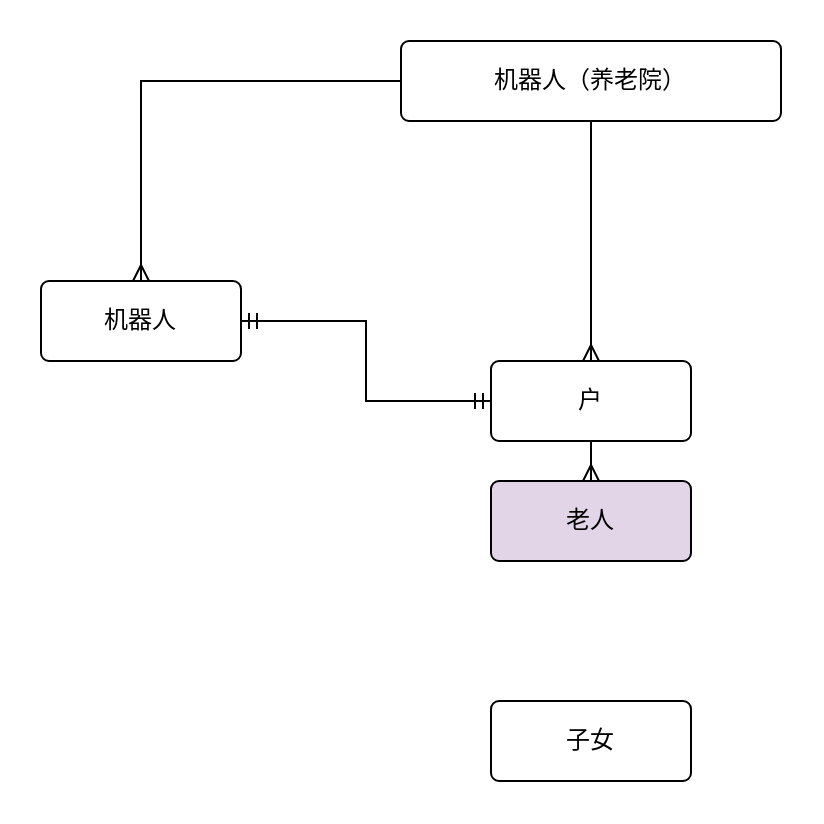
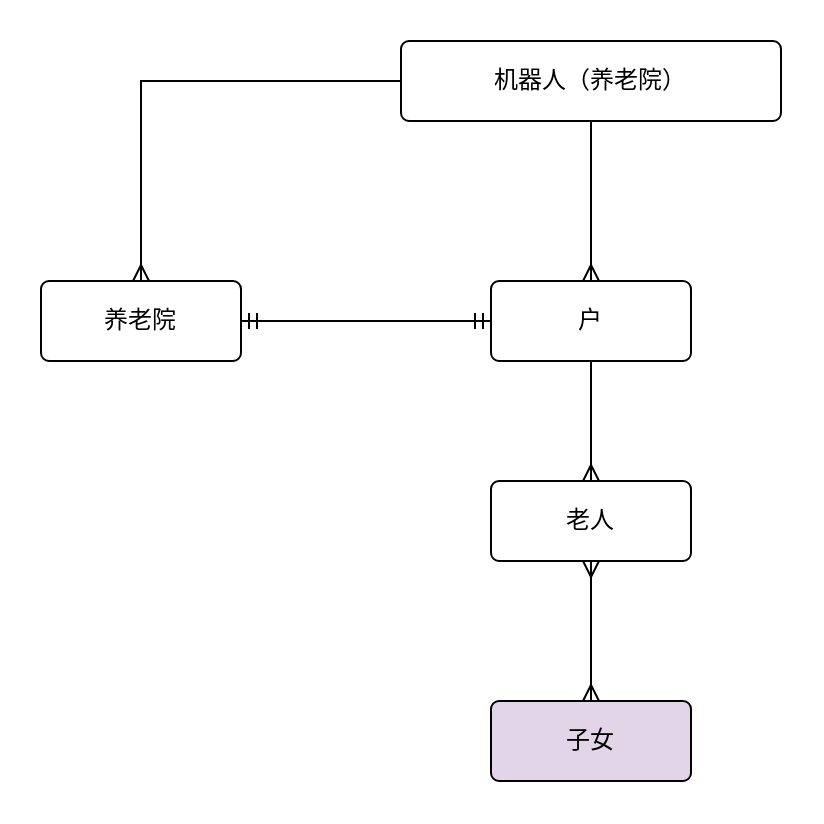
node "机器人": label "机器人" -> "养老院"
node "户": moved (591, 401) -> (591, 321)
node "老人": fillcolor #e1d5e7 -> #ffffff
edge "老人" -- "子女": added
node "子女": fillcolor #ffffff -> #e1d5e7
